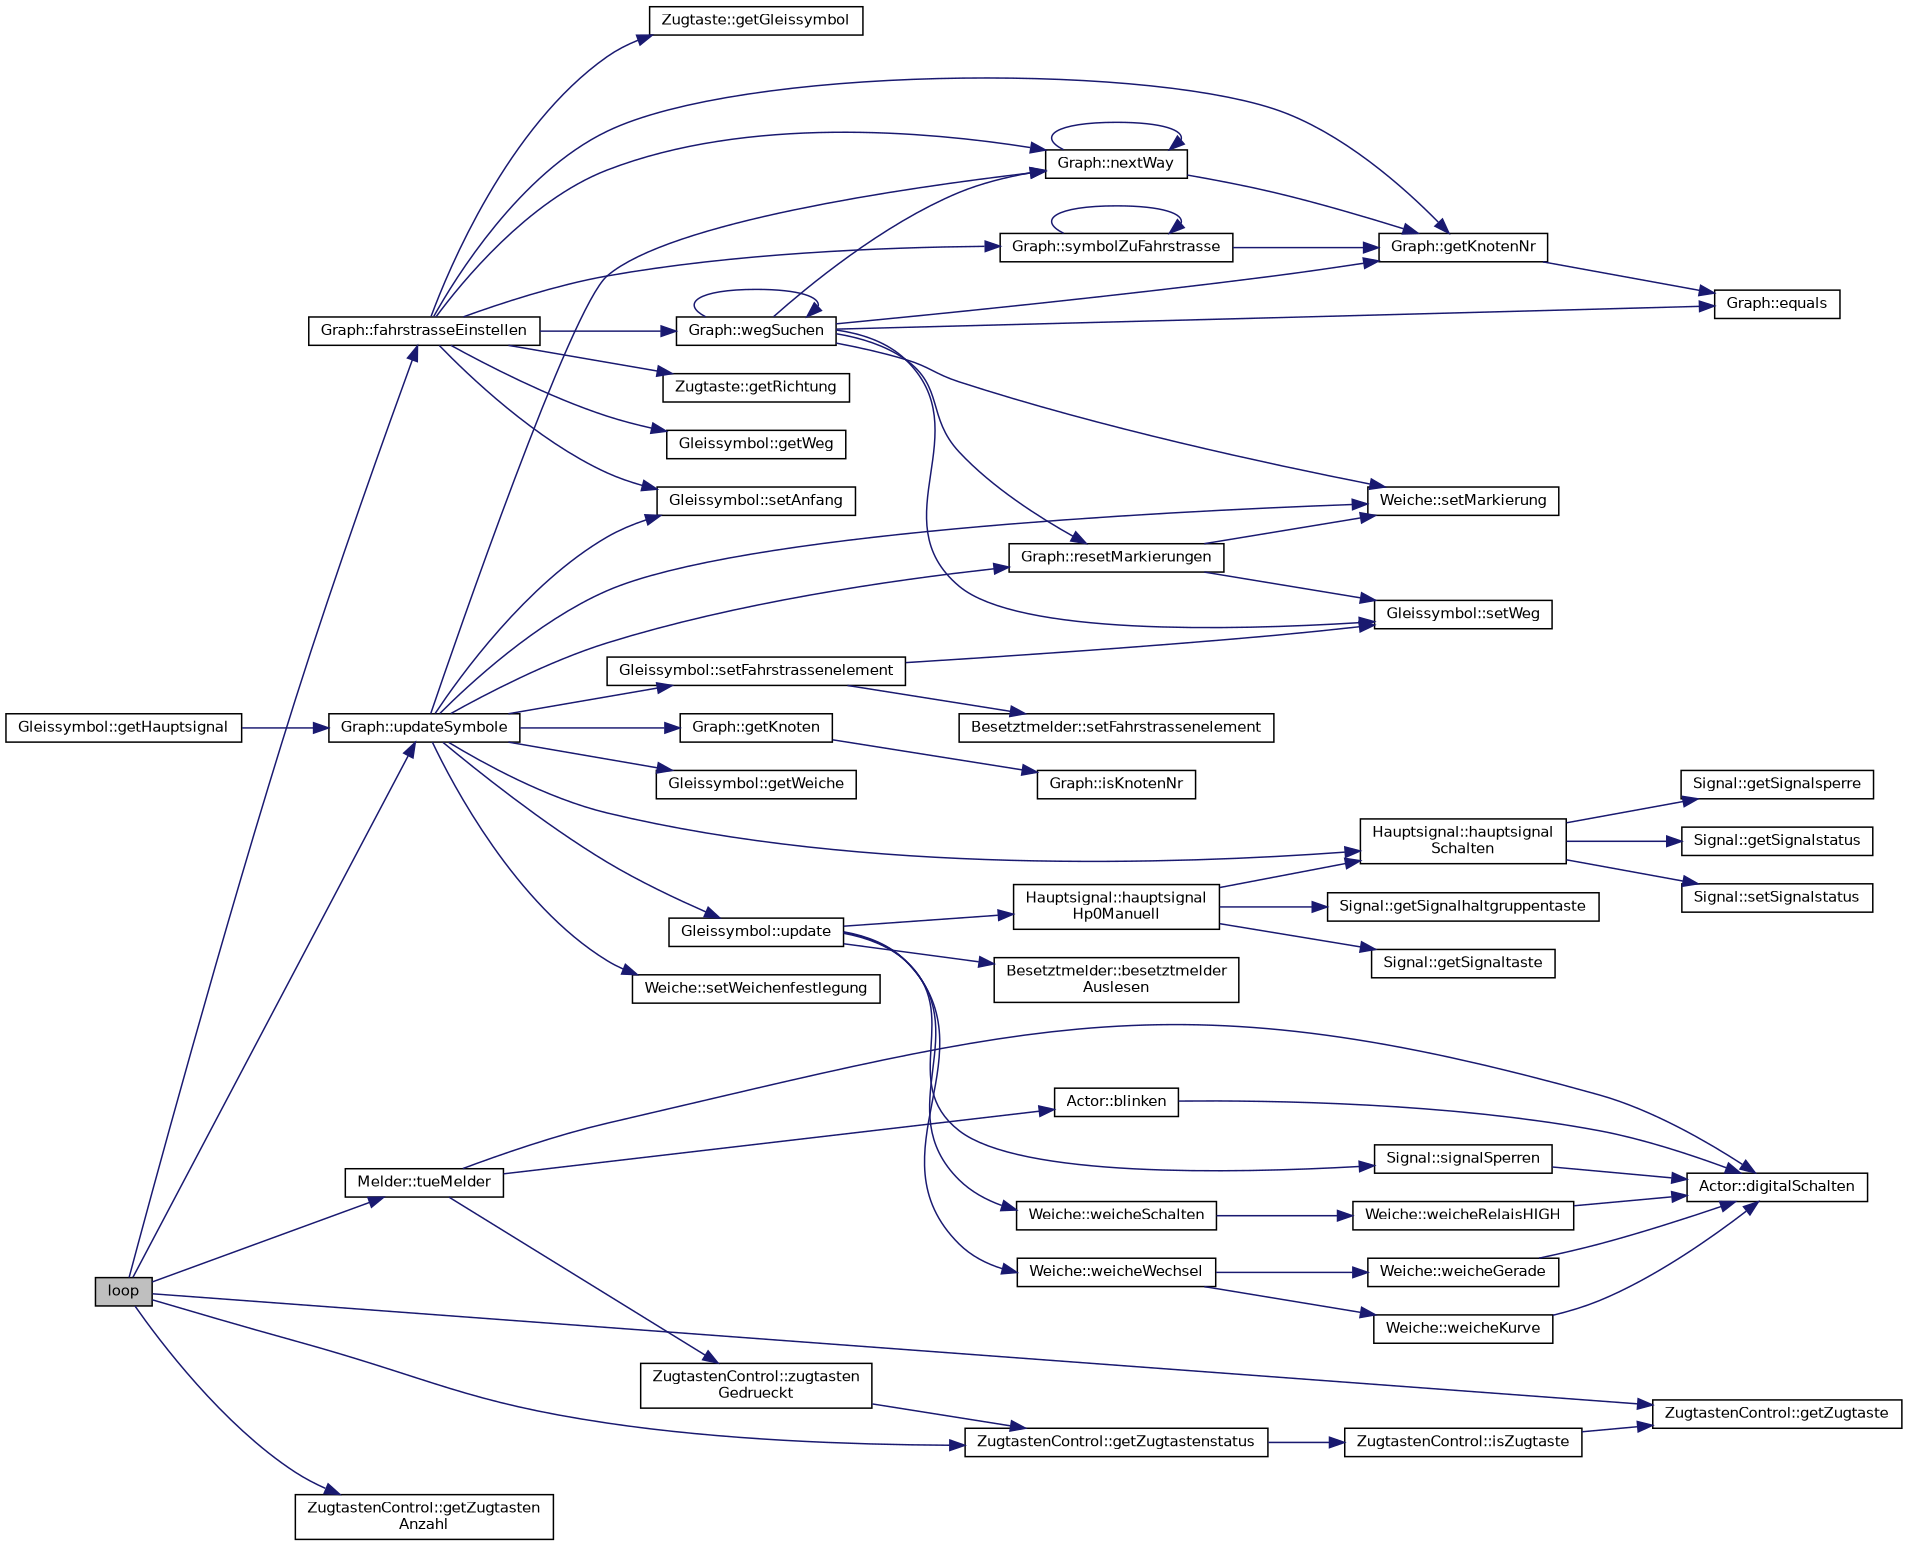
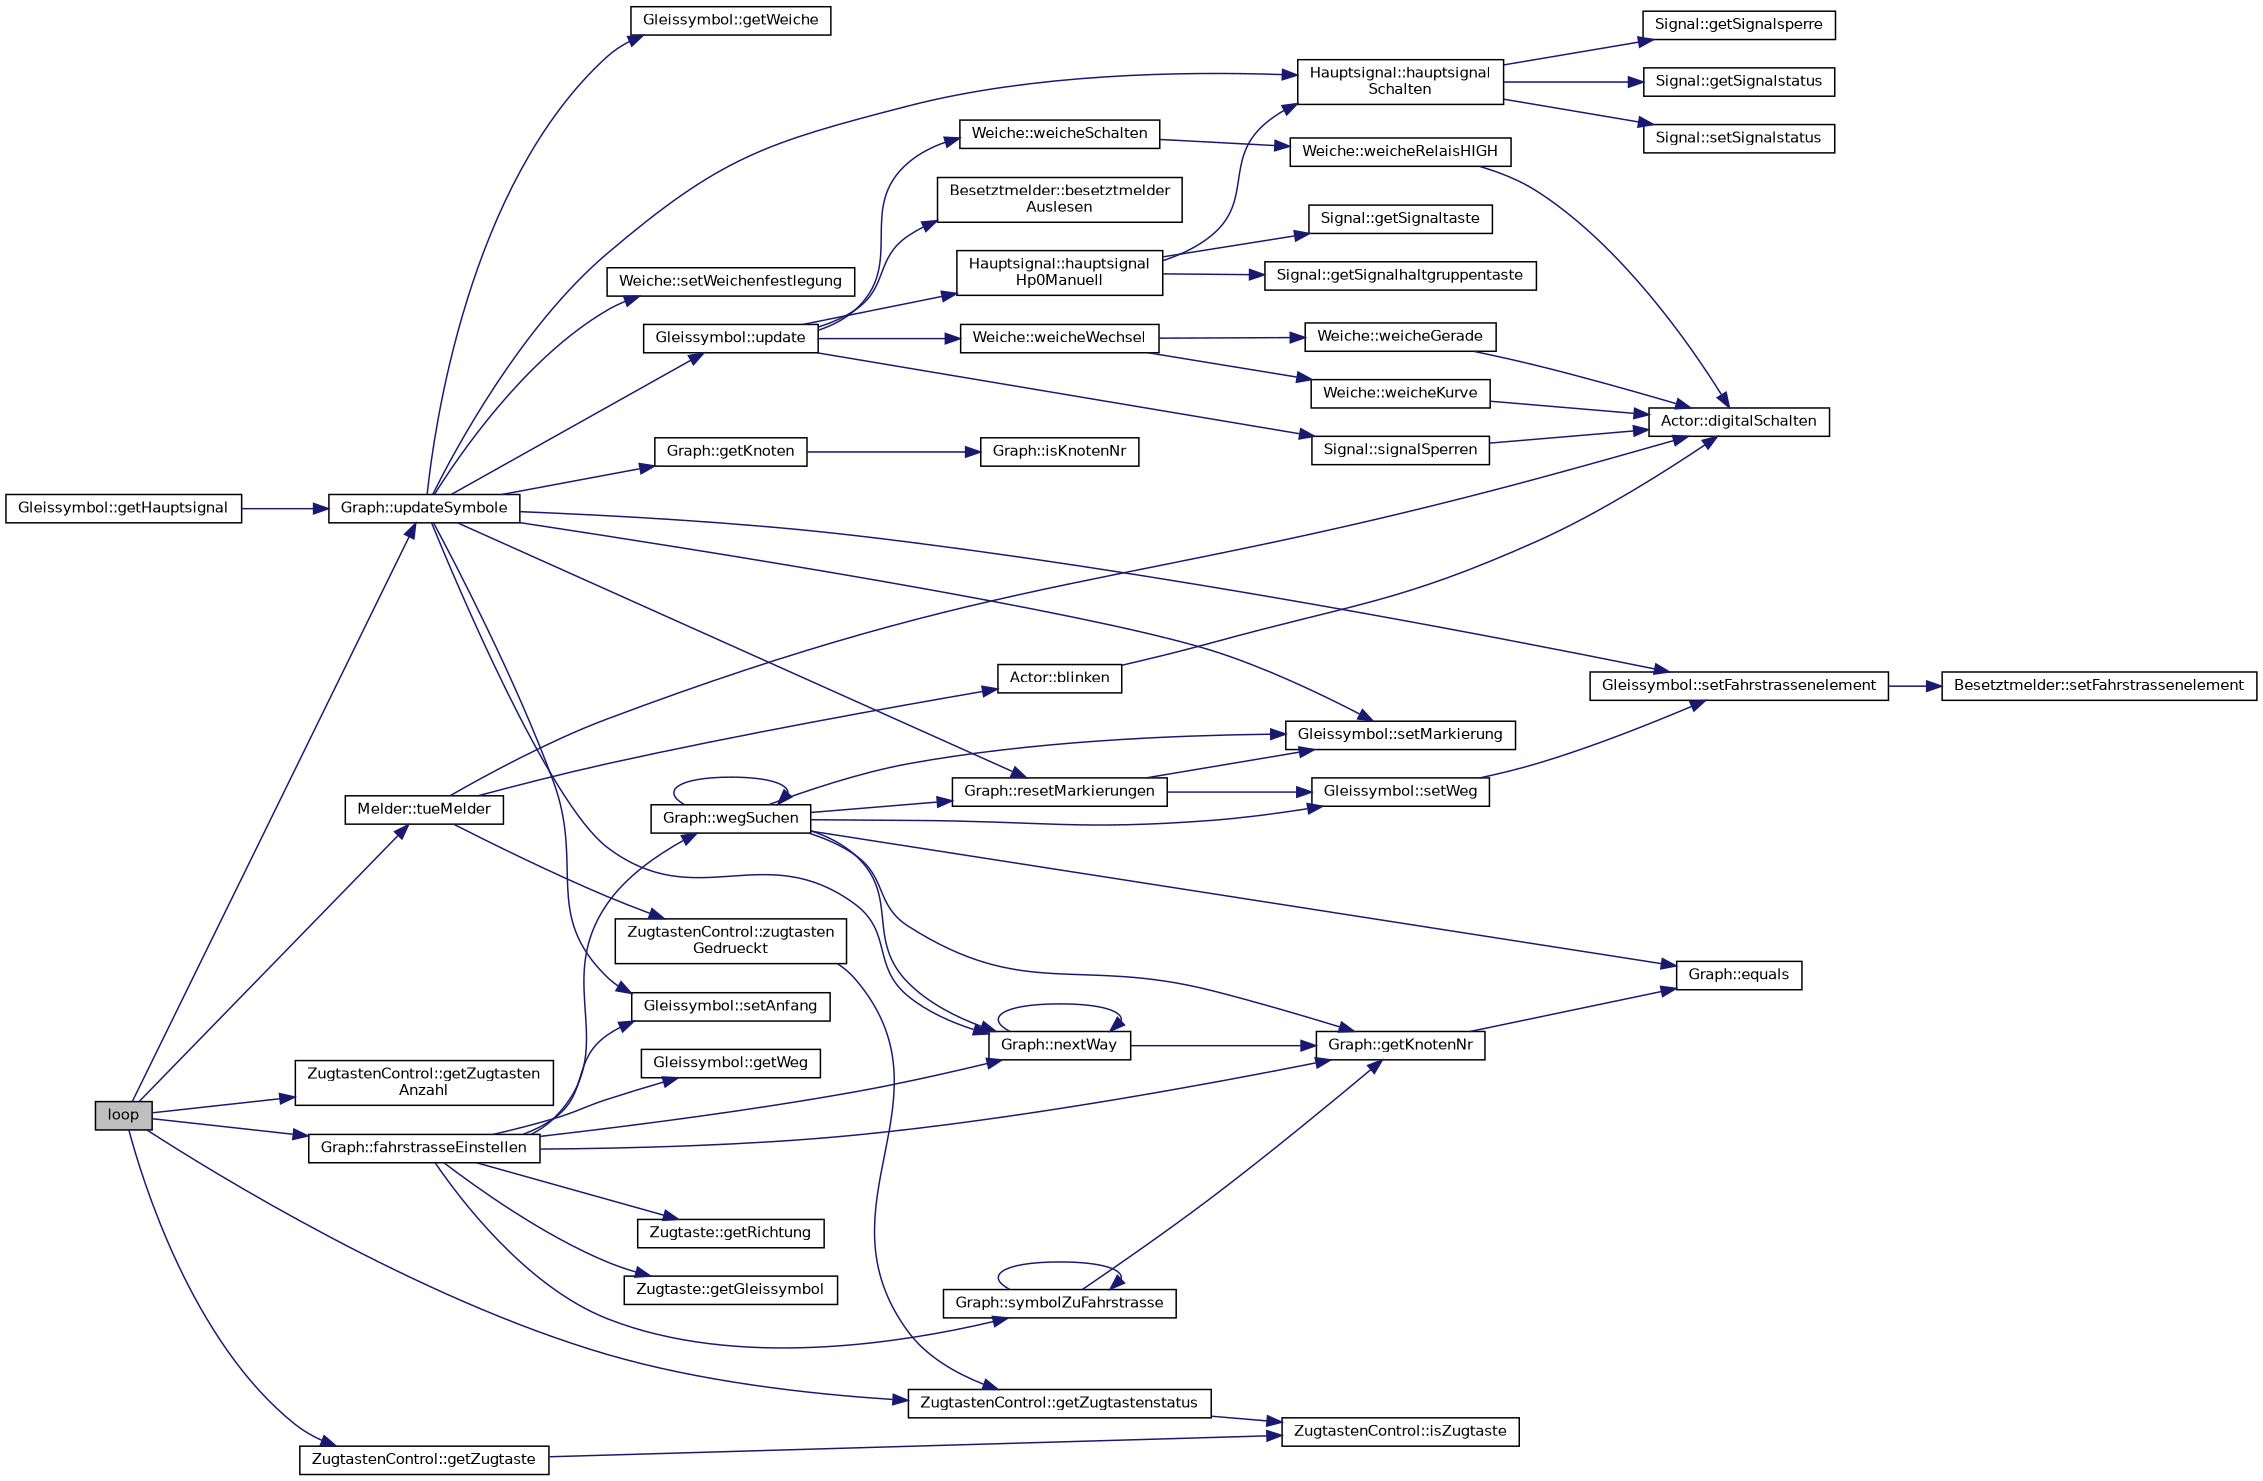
node "Weiche::setMarkierung": label "Weiche::setMarkierung" -> "Gleissymbol::setMarkierung"
edge "Gleissymbol::setFahrstrassenelement" -> "Gleissymbol::setWeg": reversed
edge "ZugtastenControl::isZugtaste" -> "ZugtastenControl::getZugtaste": reversed
